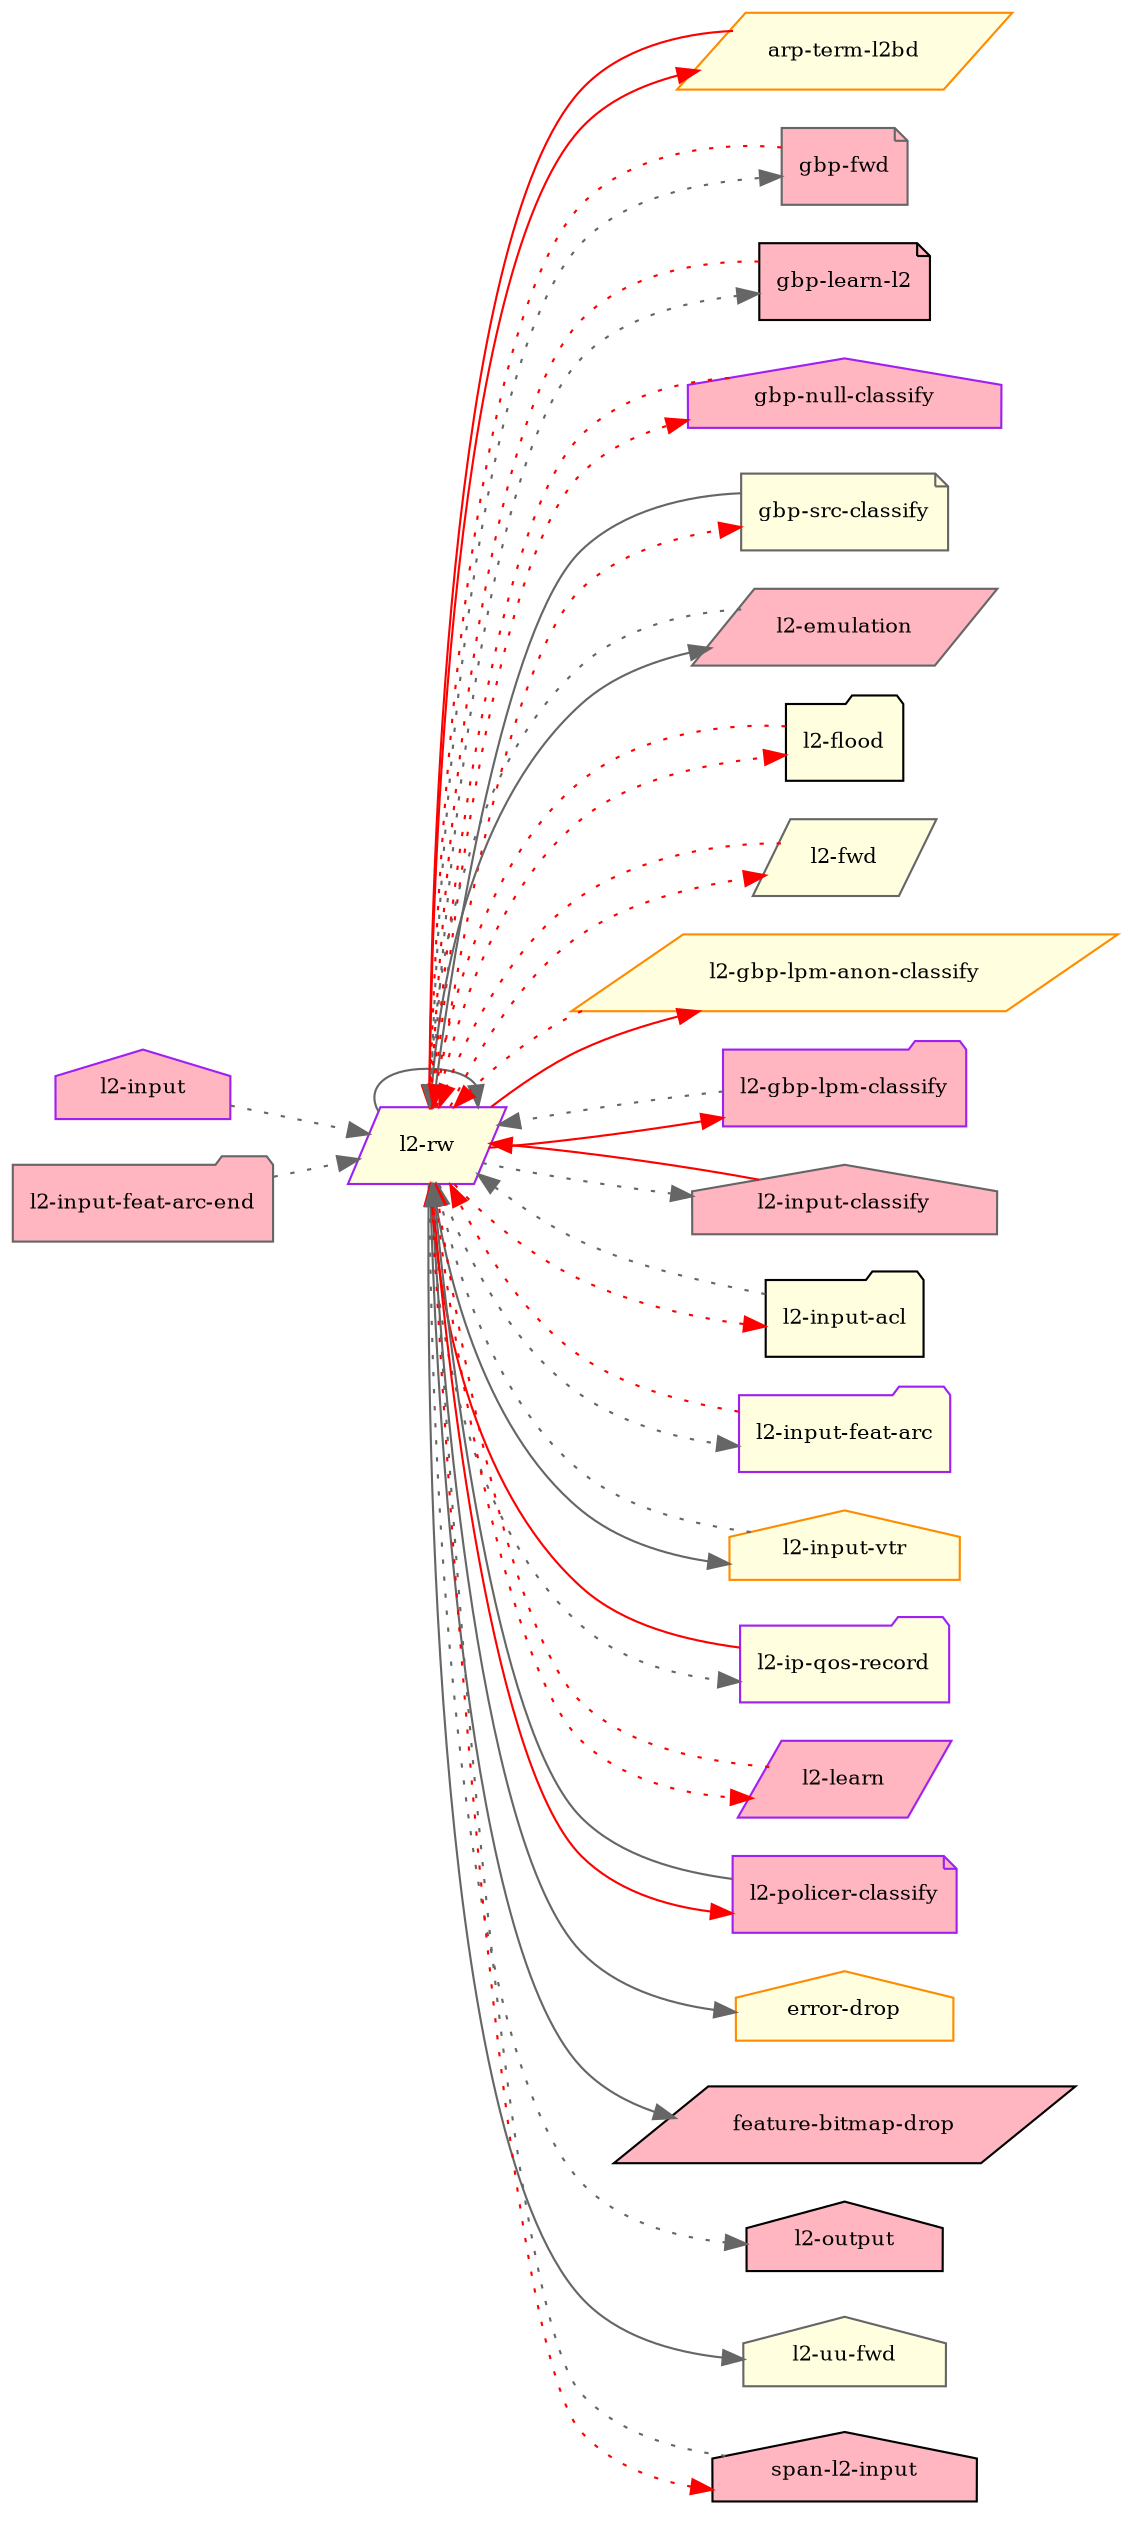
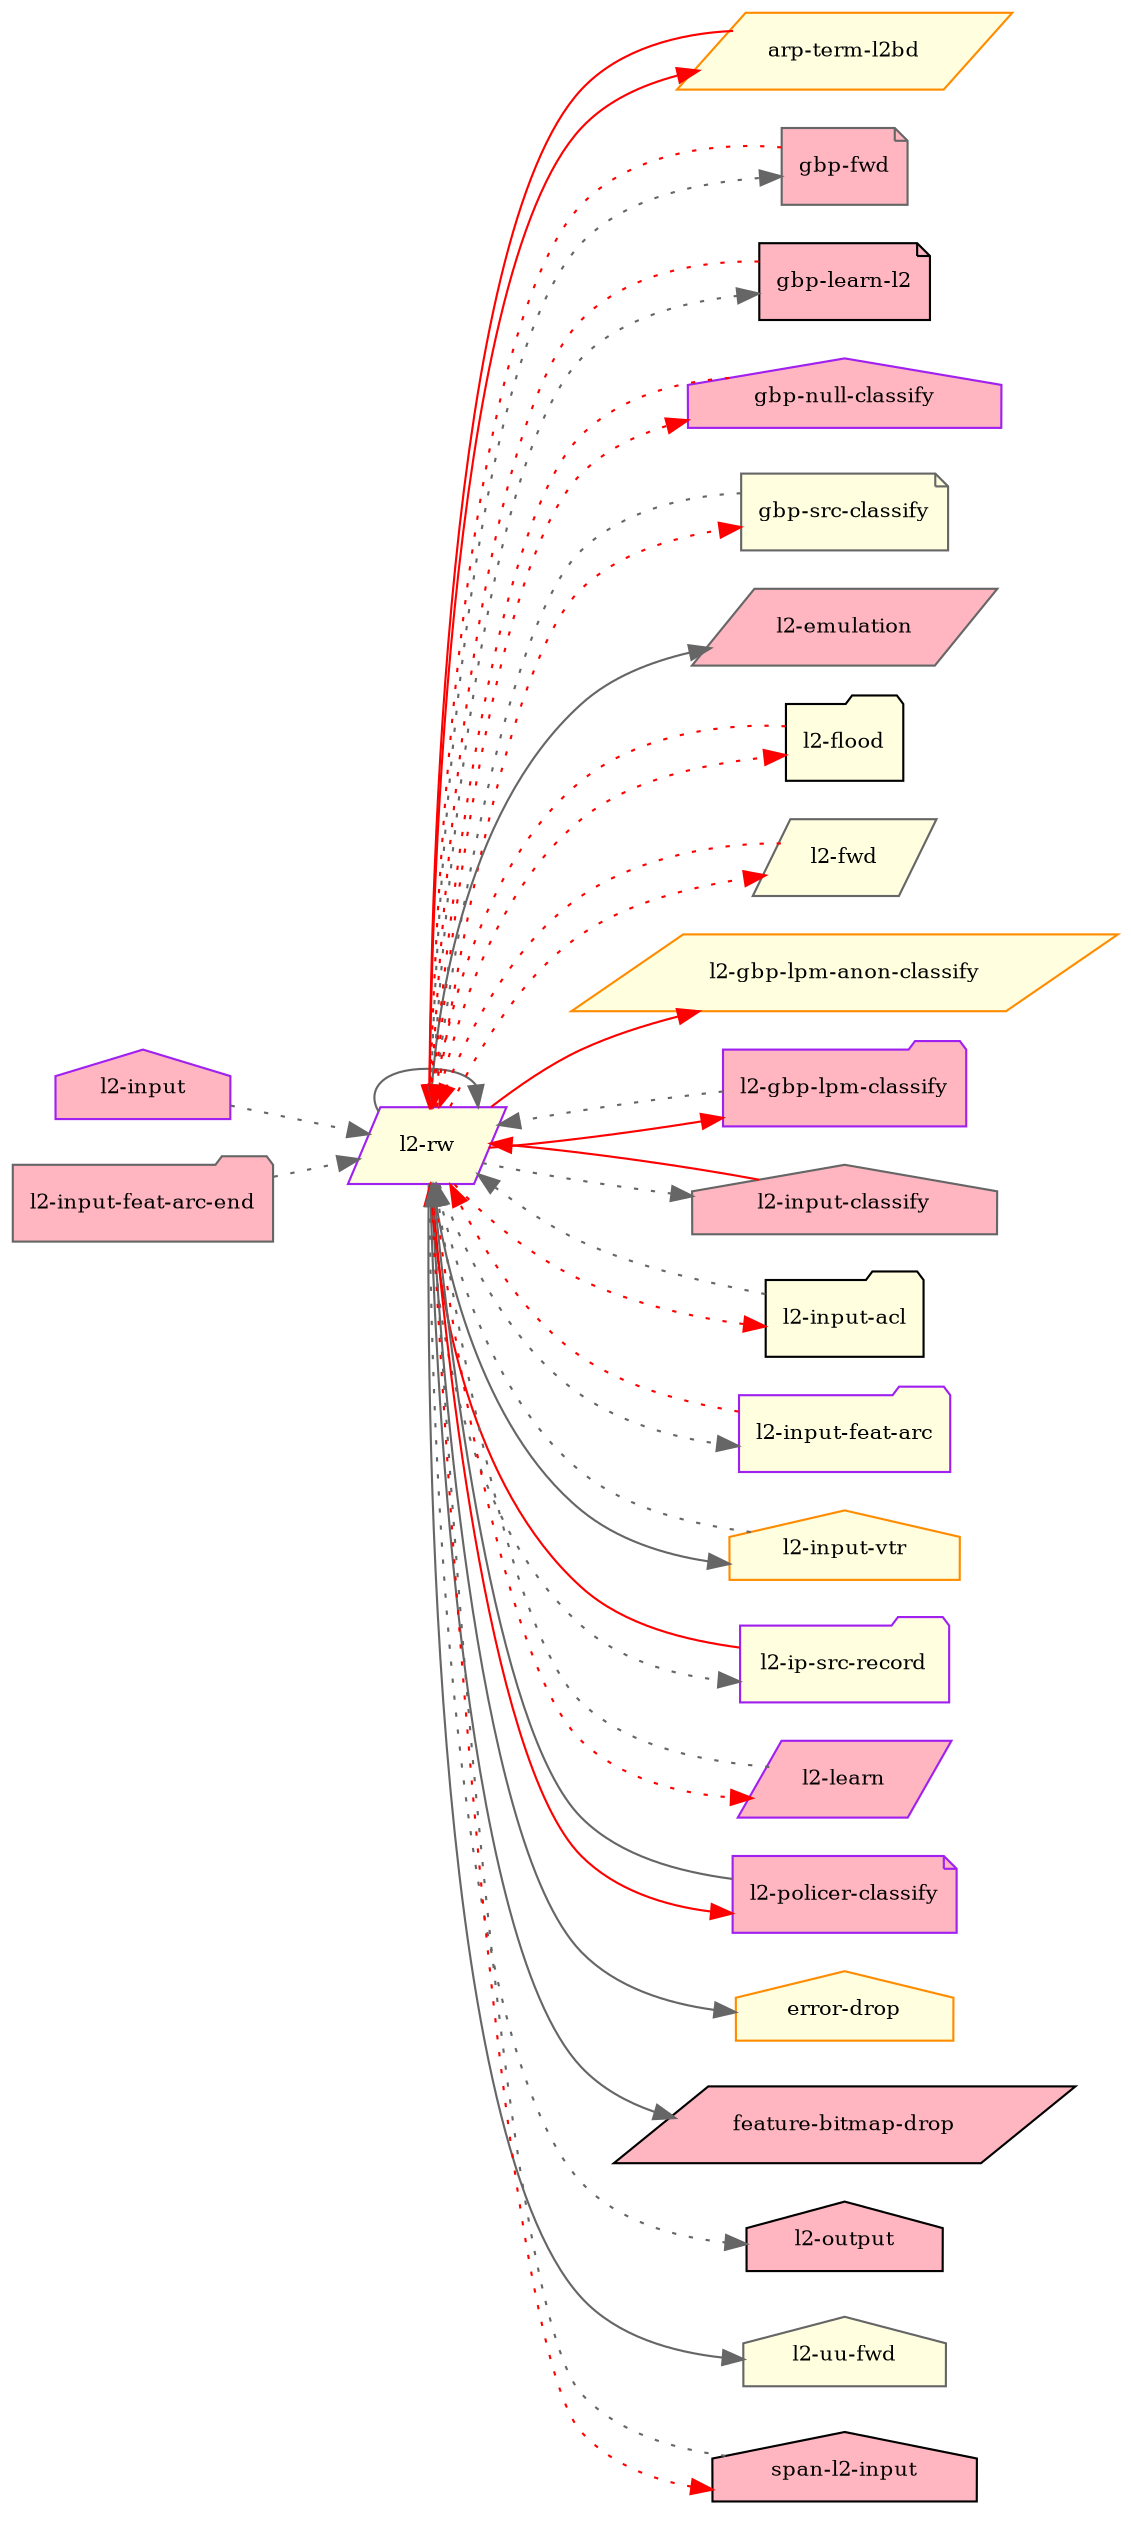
edge "gbp-src-classify" -> "l2-rw": style solid -> dotted
edge "l2-emulation" -> "l2-rw": removed
edge "l2-gbp-lpm-anon-classify" -> "l2-rw": removed
edge "l2-learn" -> "l2-rw": color red -> gray40
node "l2-ip-qos-record": label "l2-ip-qos-record" -> "l2-ip-src-record"
